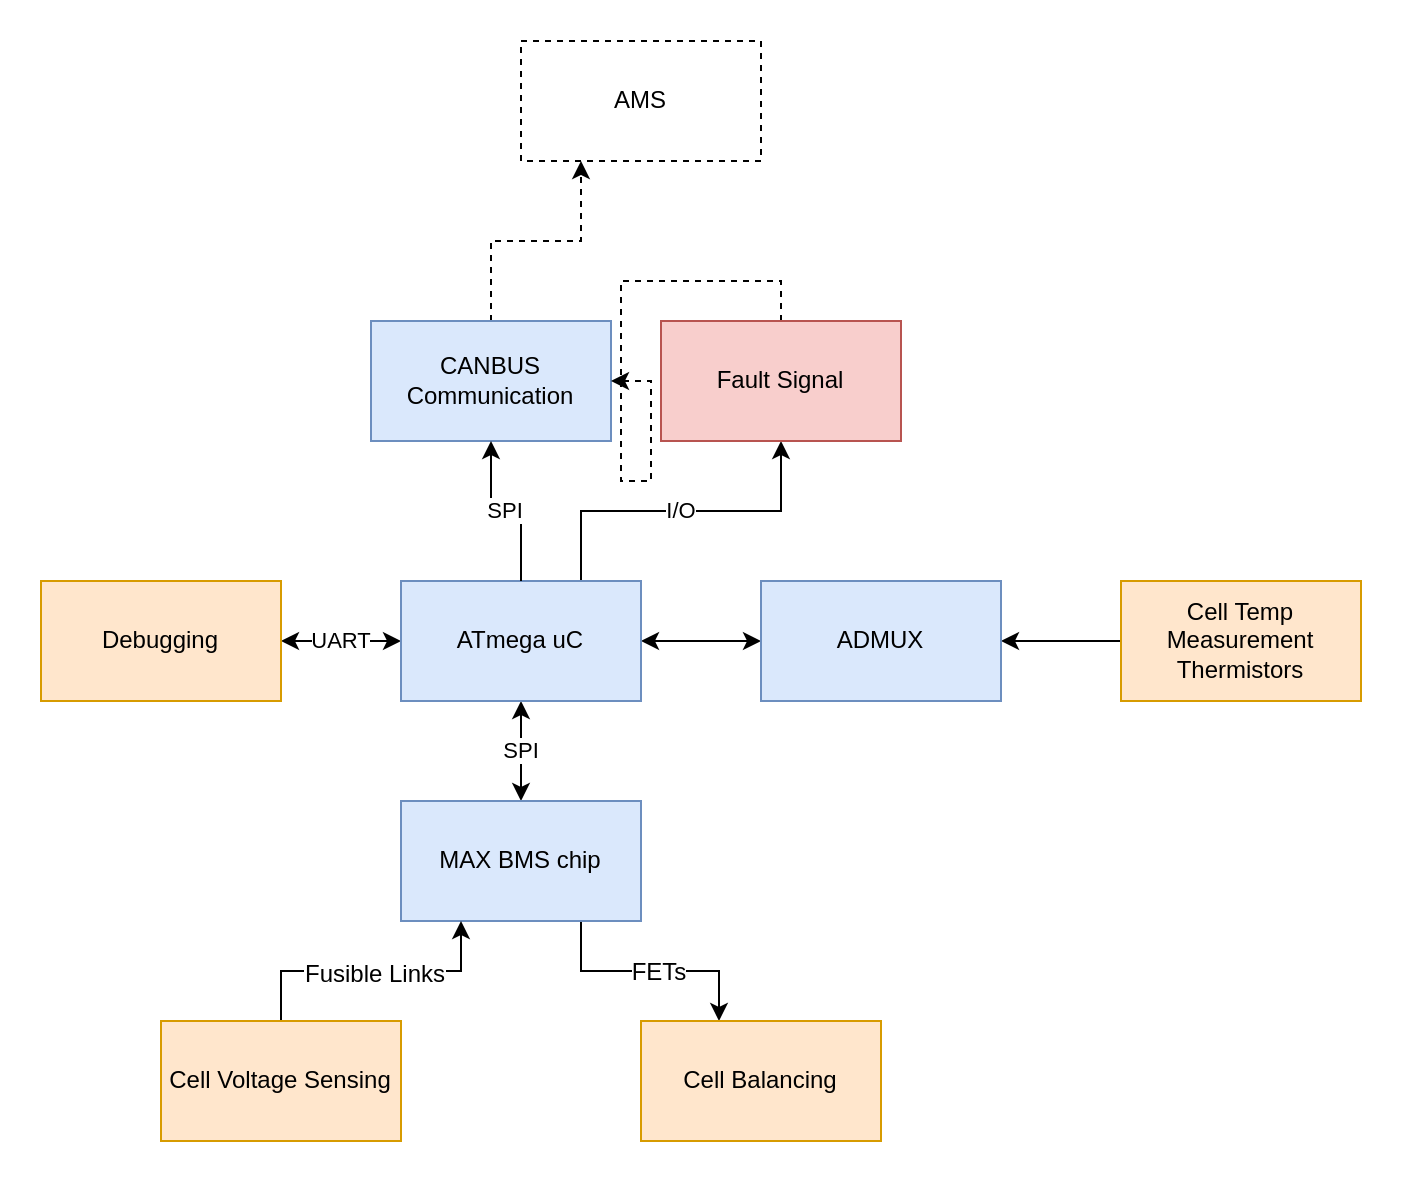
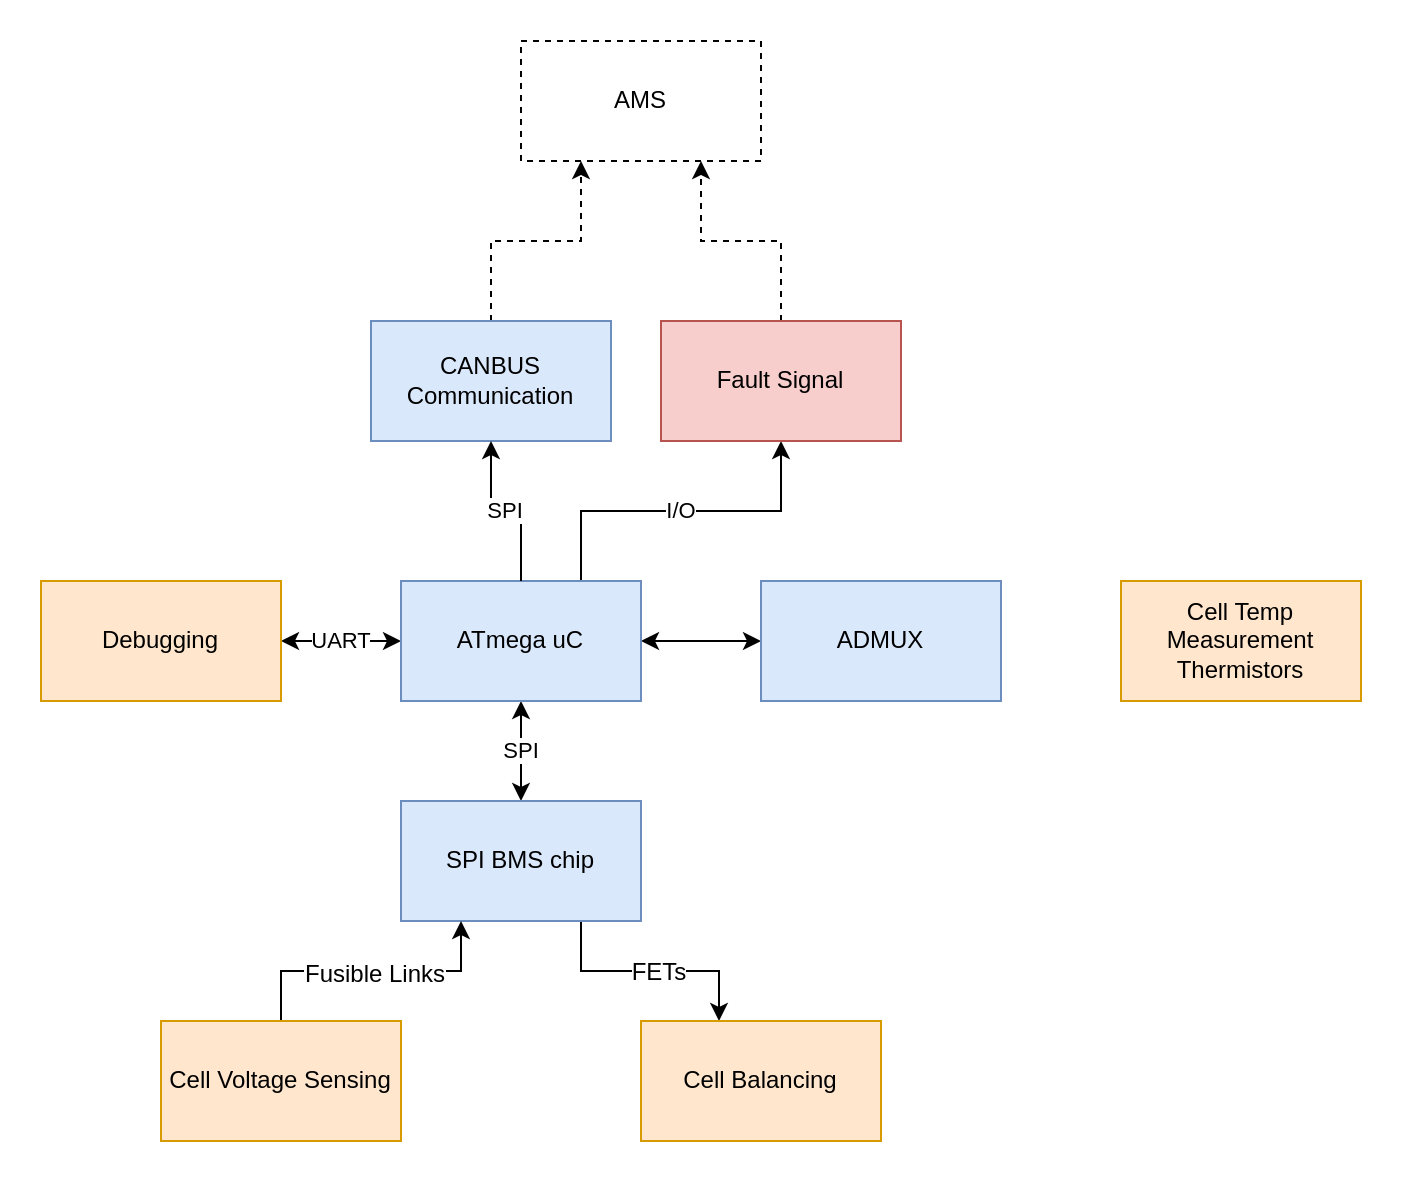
edge "Fault Signal" -> "CANBUS Communication": now "Fault Signal" -> "AMS"
edge "Cell Temp Measurement Thermistors" -> "ADMUX": removed
node "MAX BMS chip": label "MAX BMS chip" -> "SPI BMS chip"
